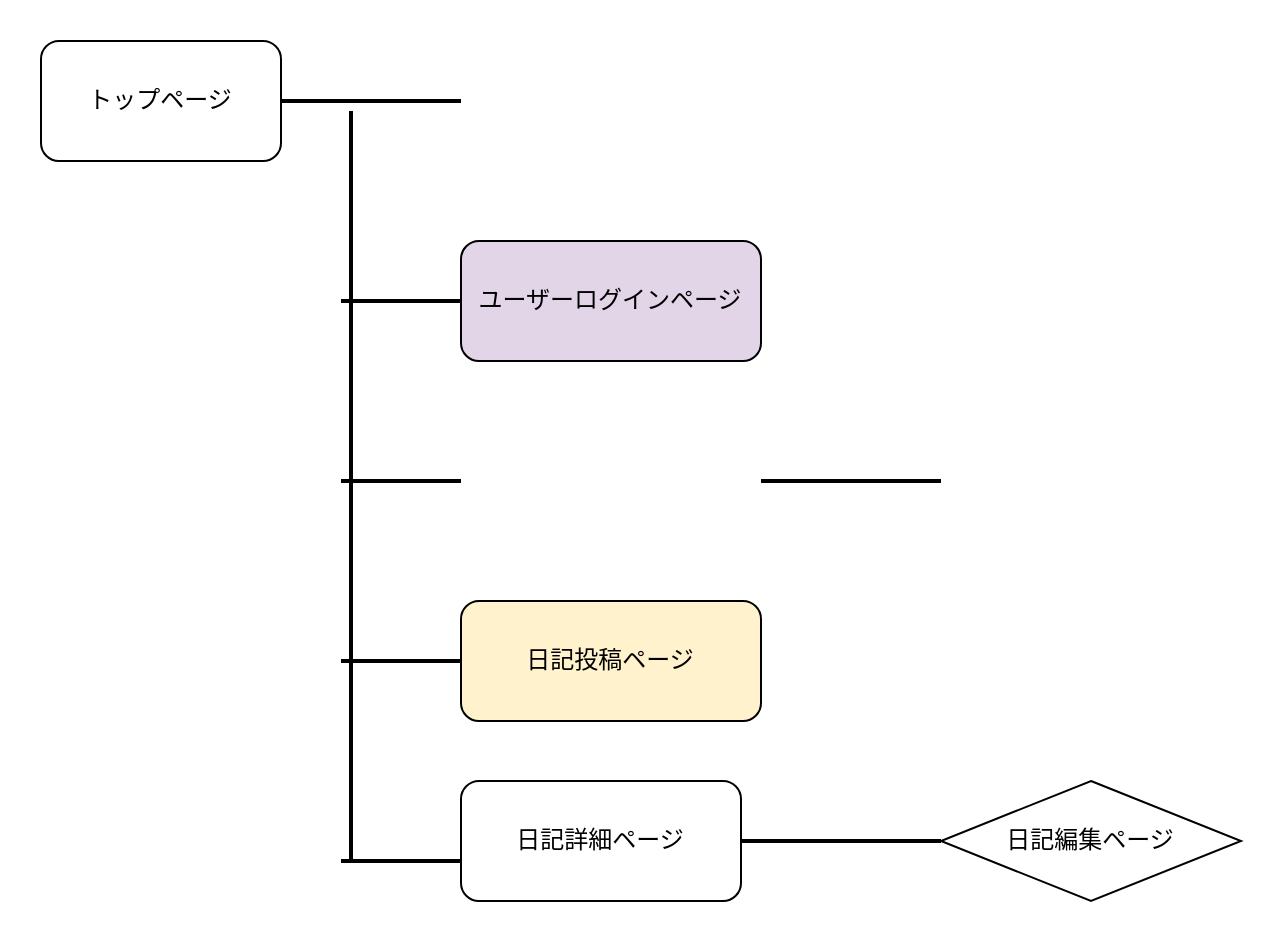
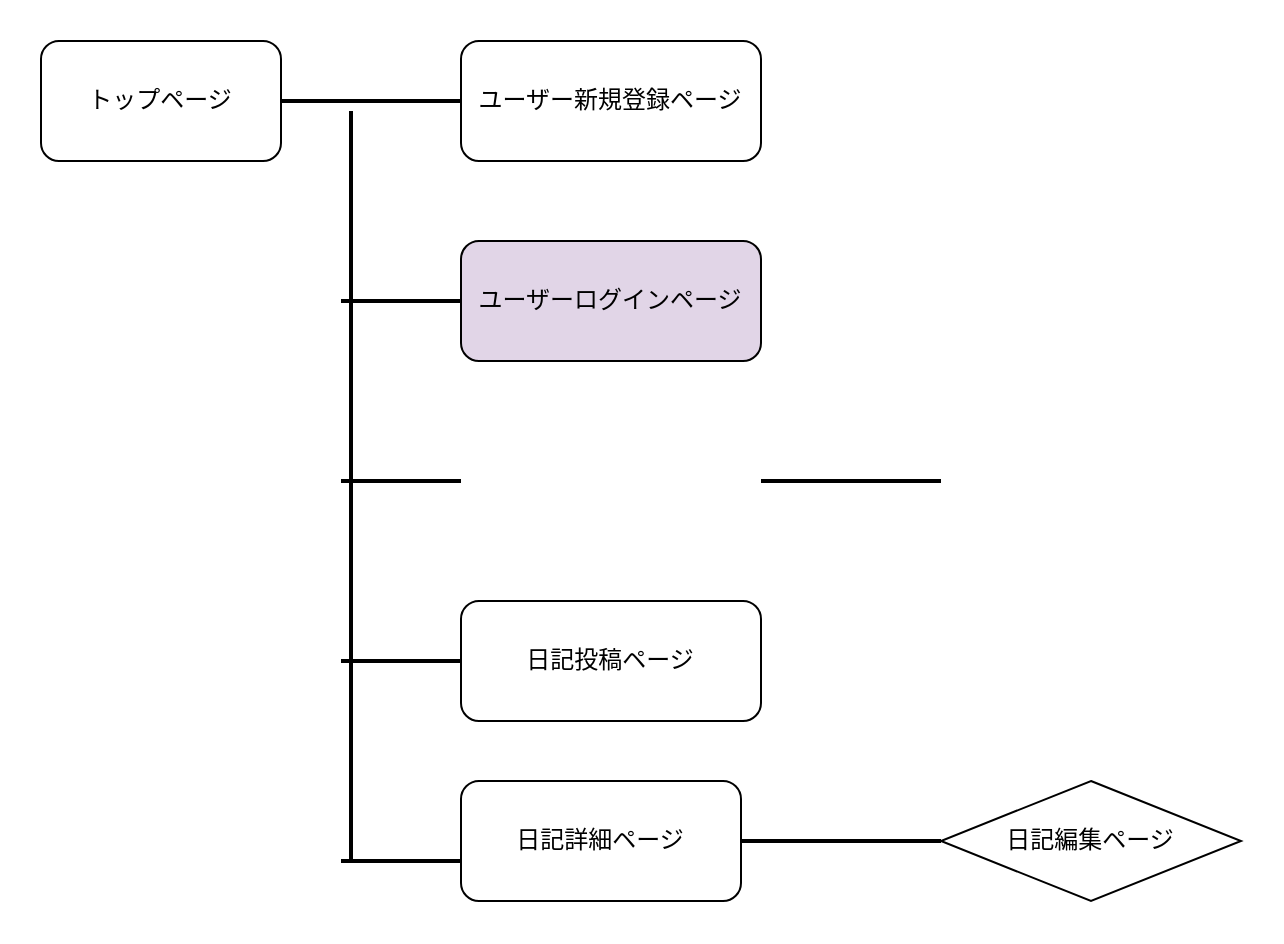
node "ユーザー新規登録ページ": added
node "日記投稿ページ": fillcolor #fff2cc -> #ffffff
